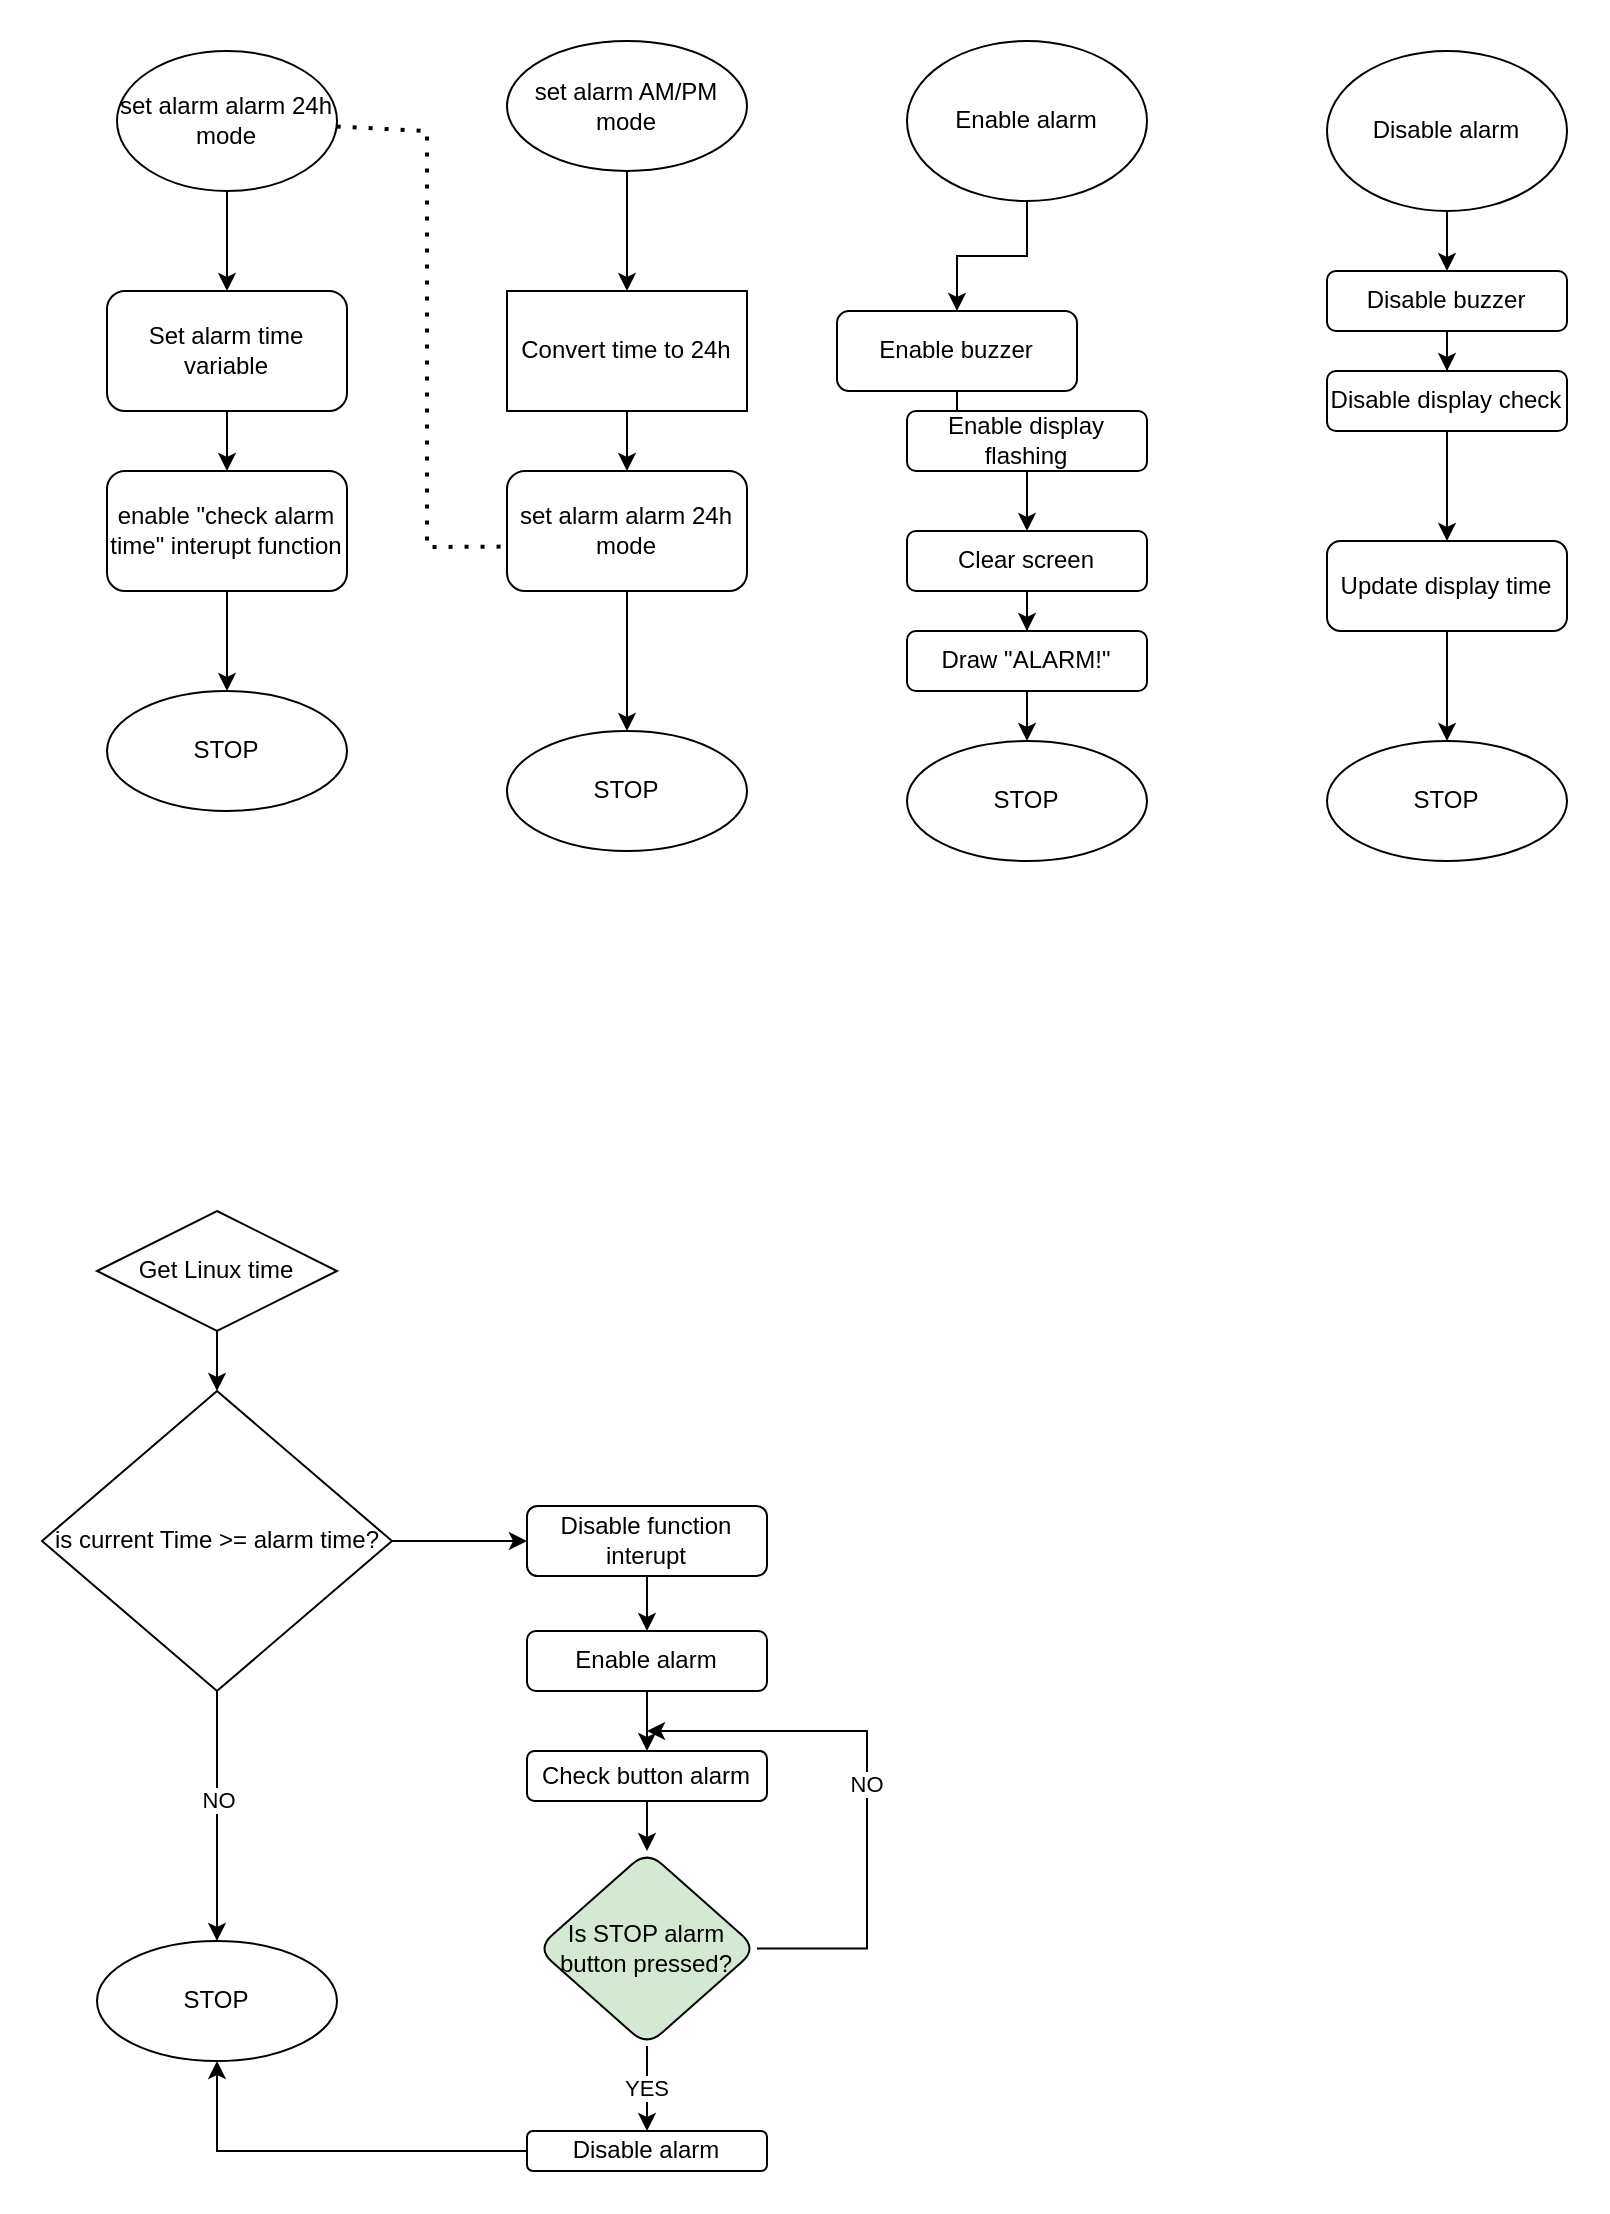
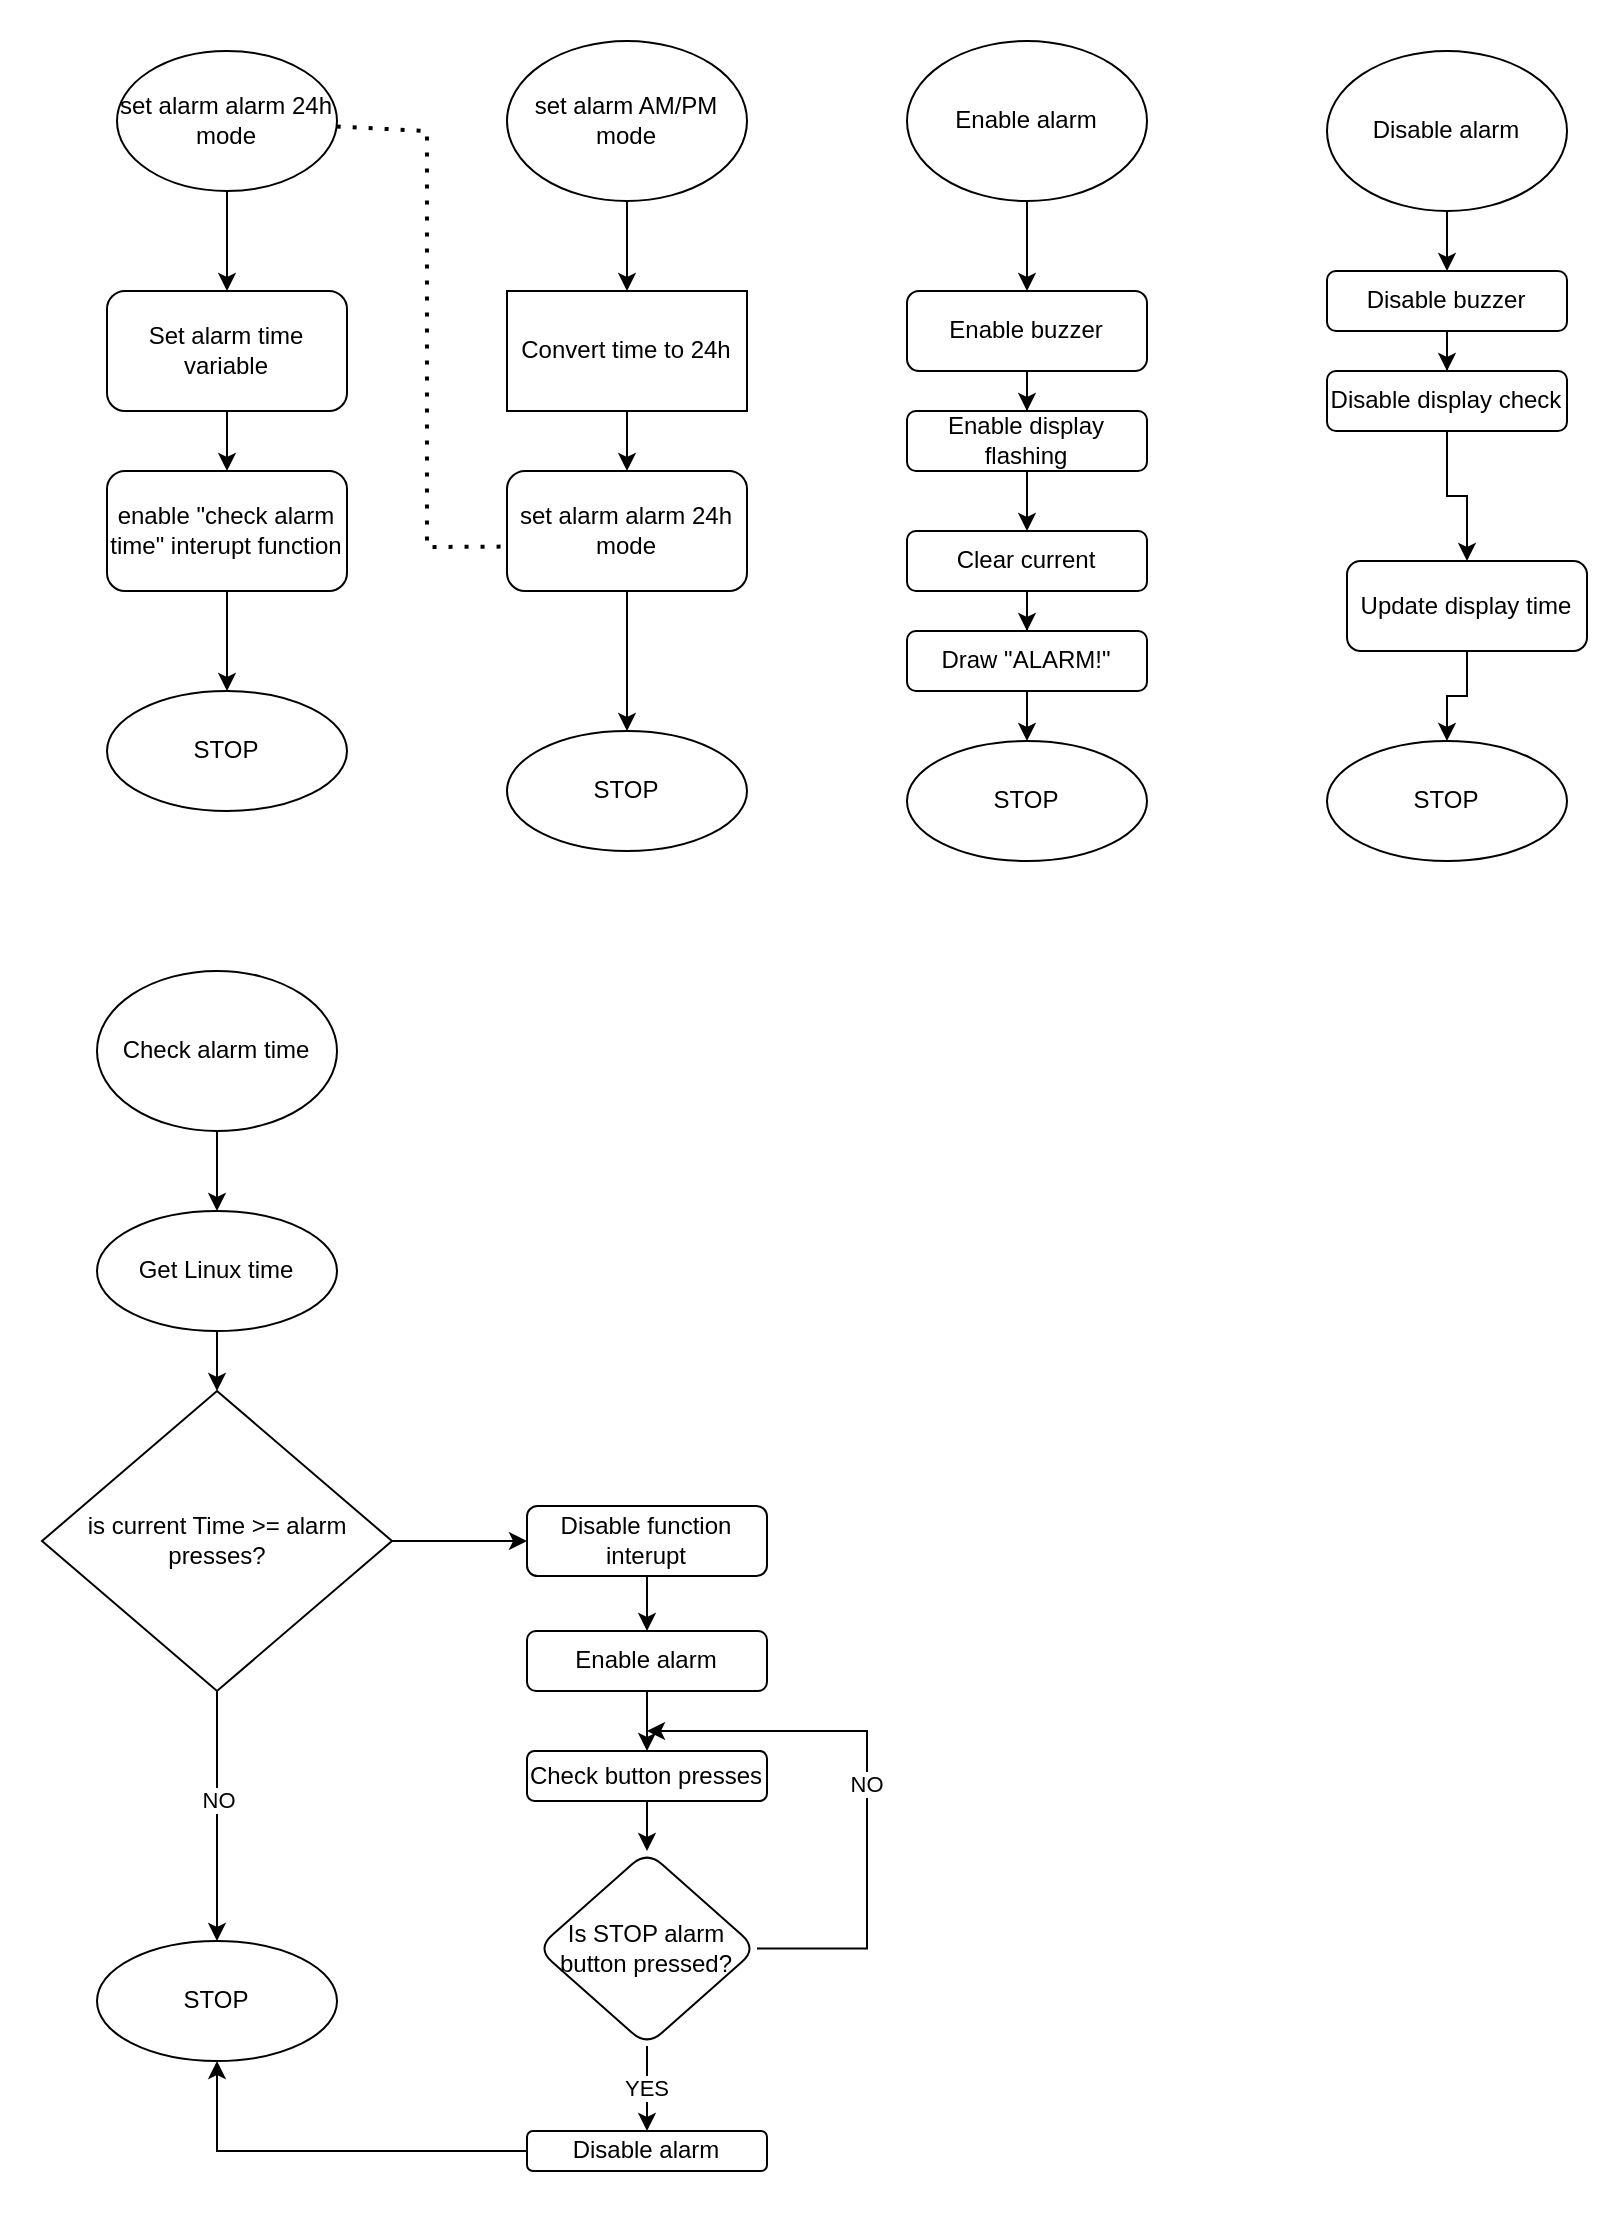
node "set alarm AM/PM mode": size 240x130 -> 240x160
node "Enable buzzer": moved (957, 351) -> (1027, 331)
node "Clear screen": label "Clear screen" -> "Clear current"
node "Update display time": moved (1447, 586) -> (1467, 606)
node "Check alarm time": added
edge "Check alarm time" -> "Get Linux time": added
node "Get Linux time": shape diamond -> ellipse
node "is current Time >= alarm time?": label "is current Time >= alarm time?" -> "is current Time >= alarm presses?"
node "Check button alarm": label "Check button alarm" -> "Check button presses"
node "Is STOP alarm button pressed?": fillcolor #d5e8d4 -> #ffffff
